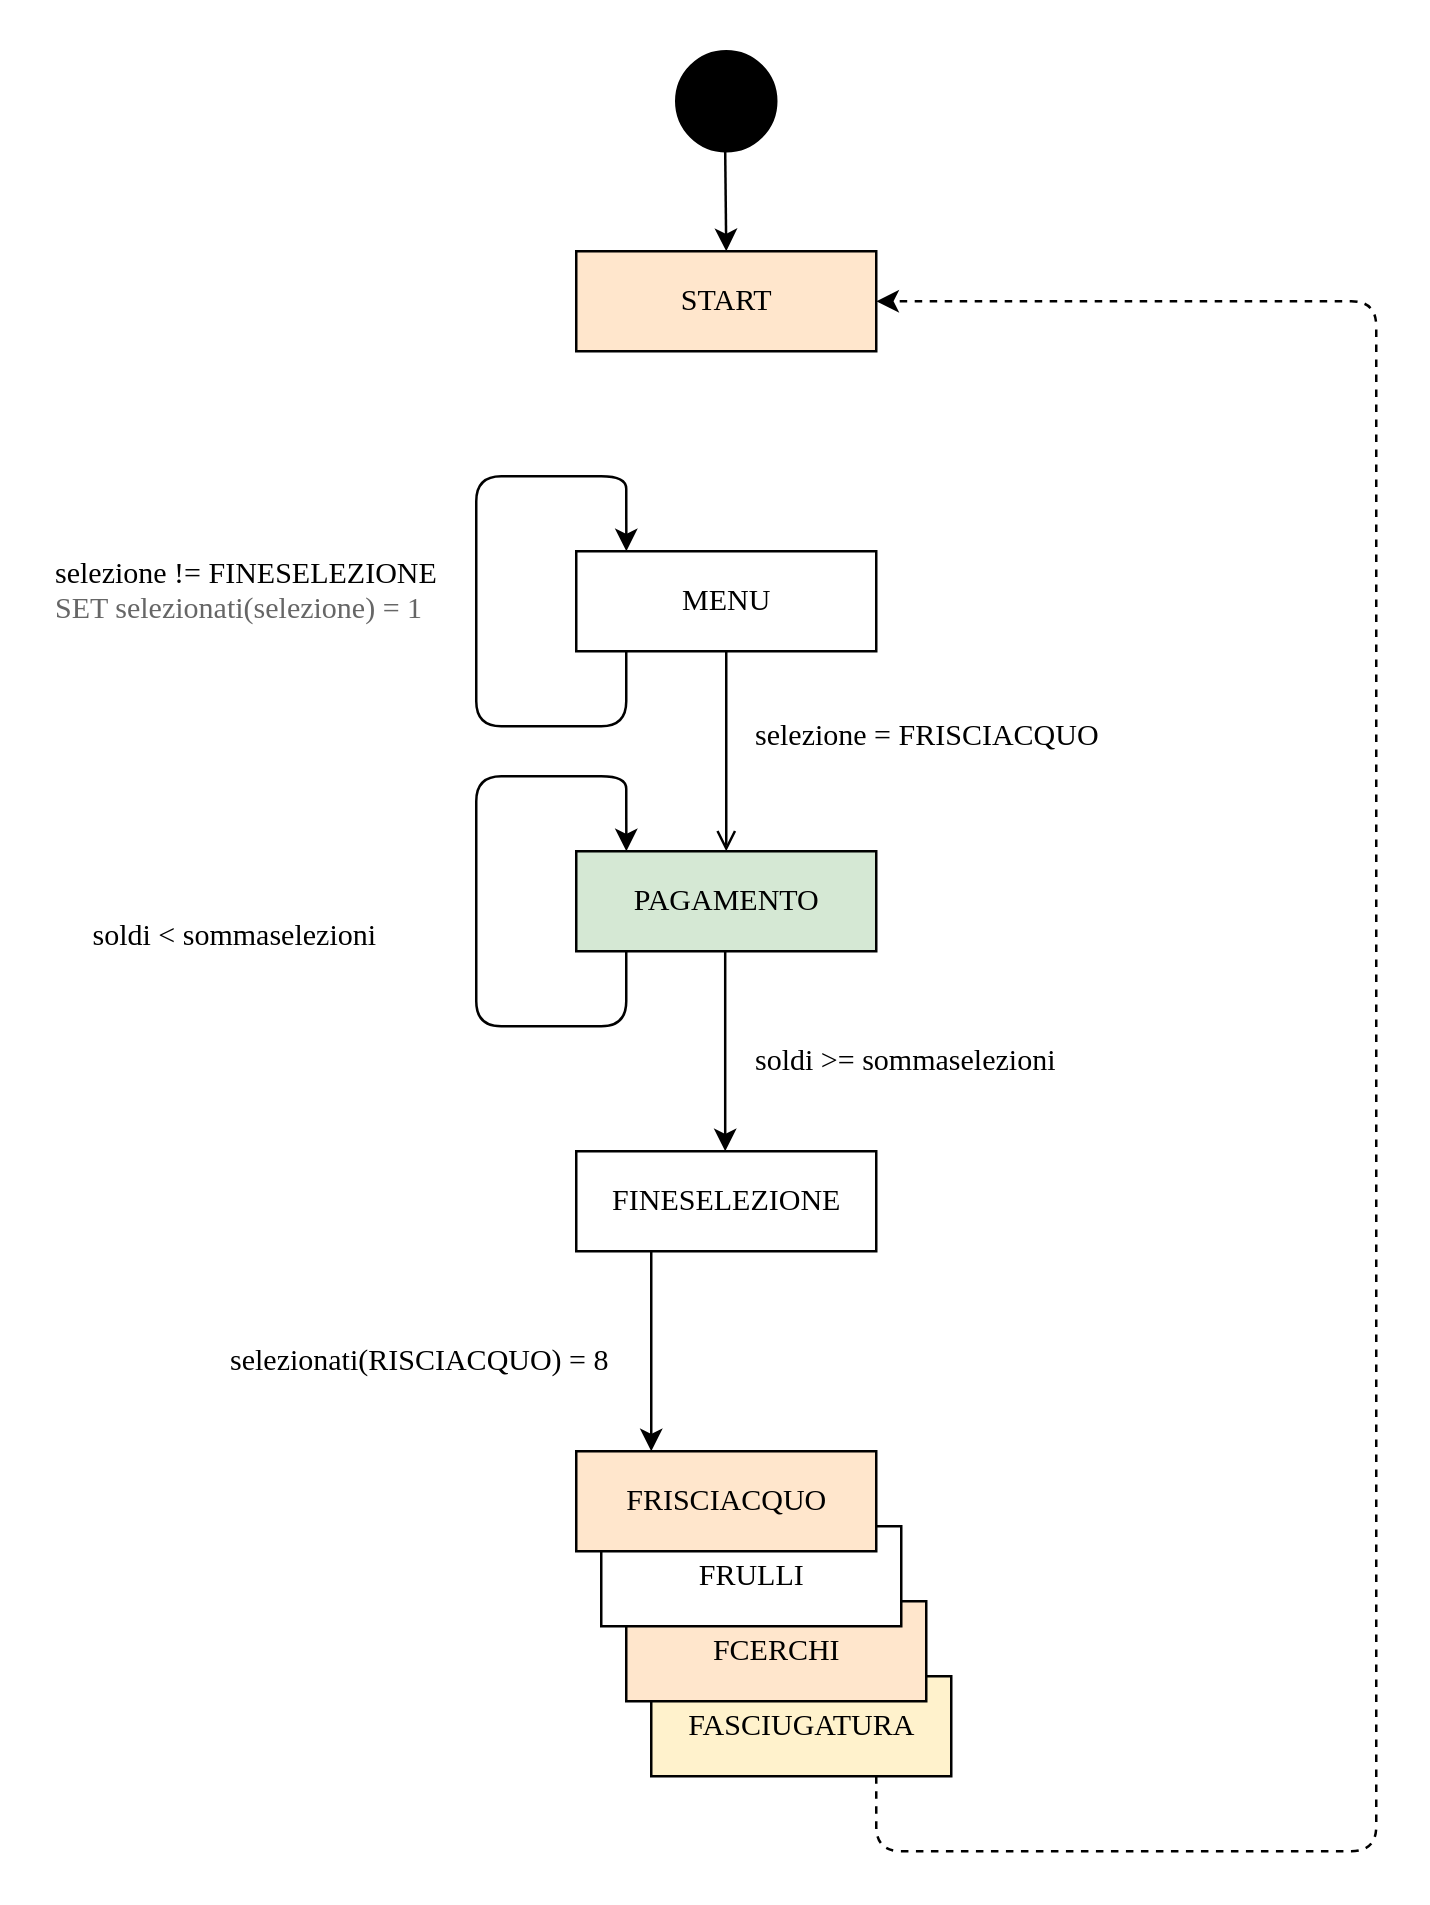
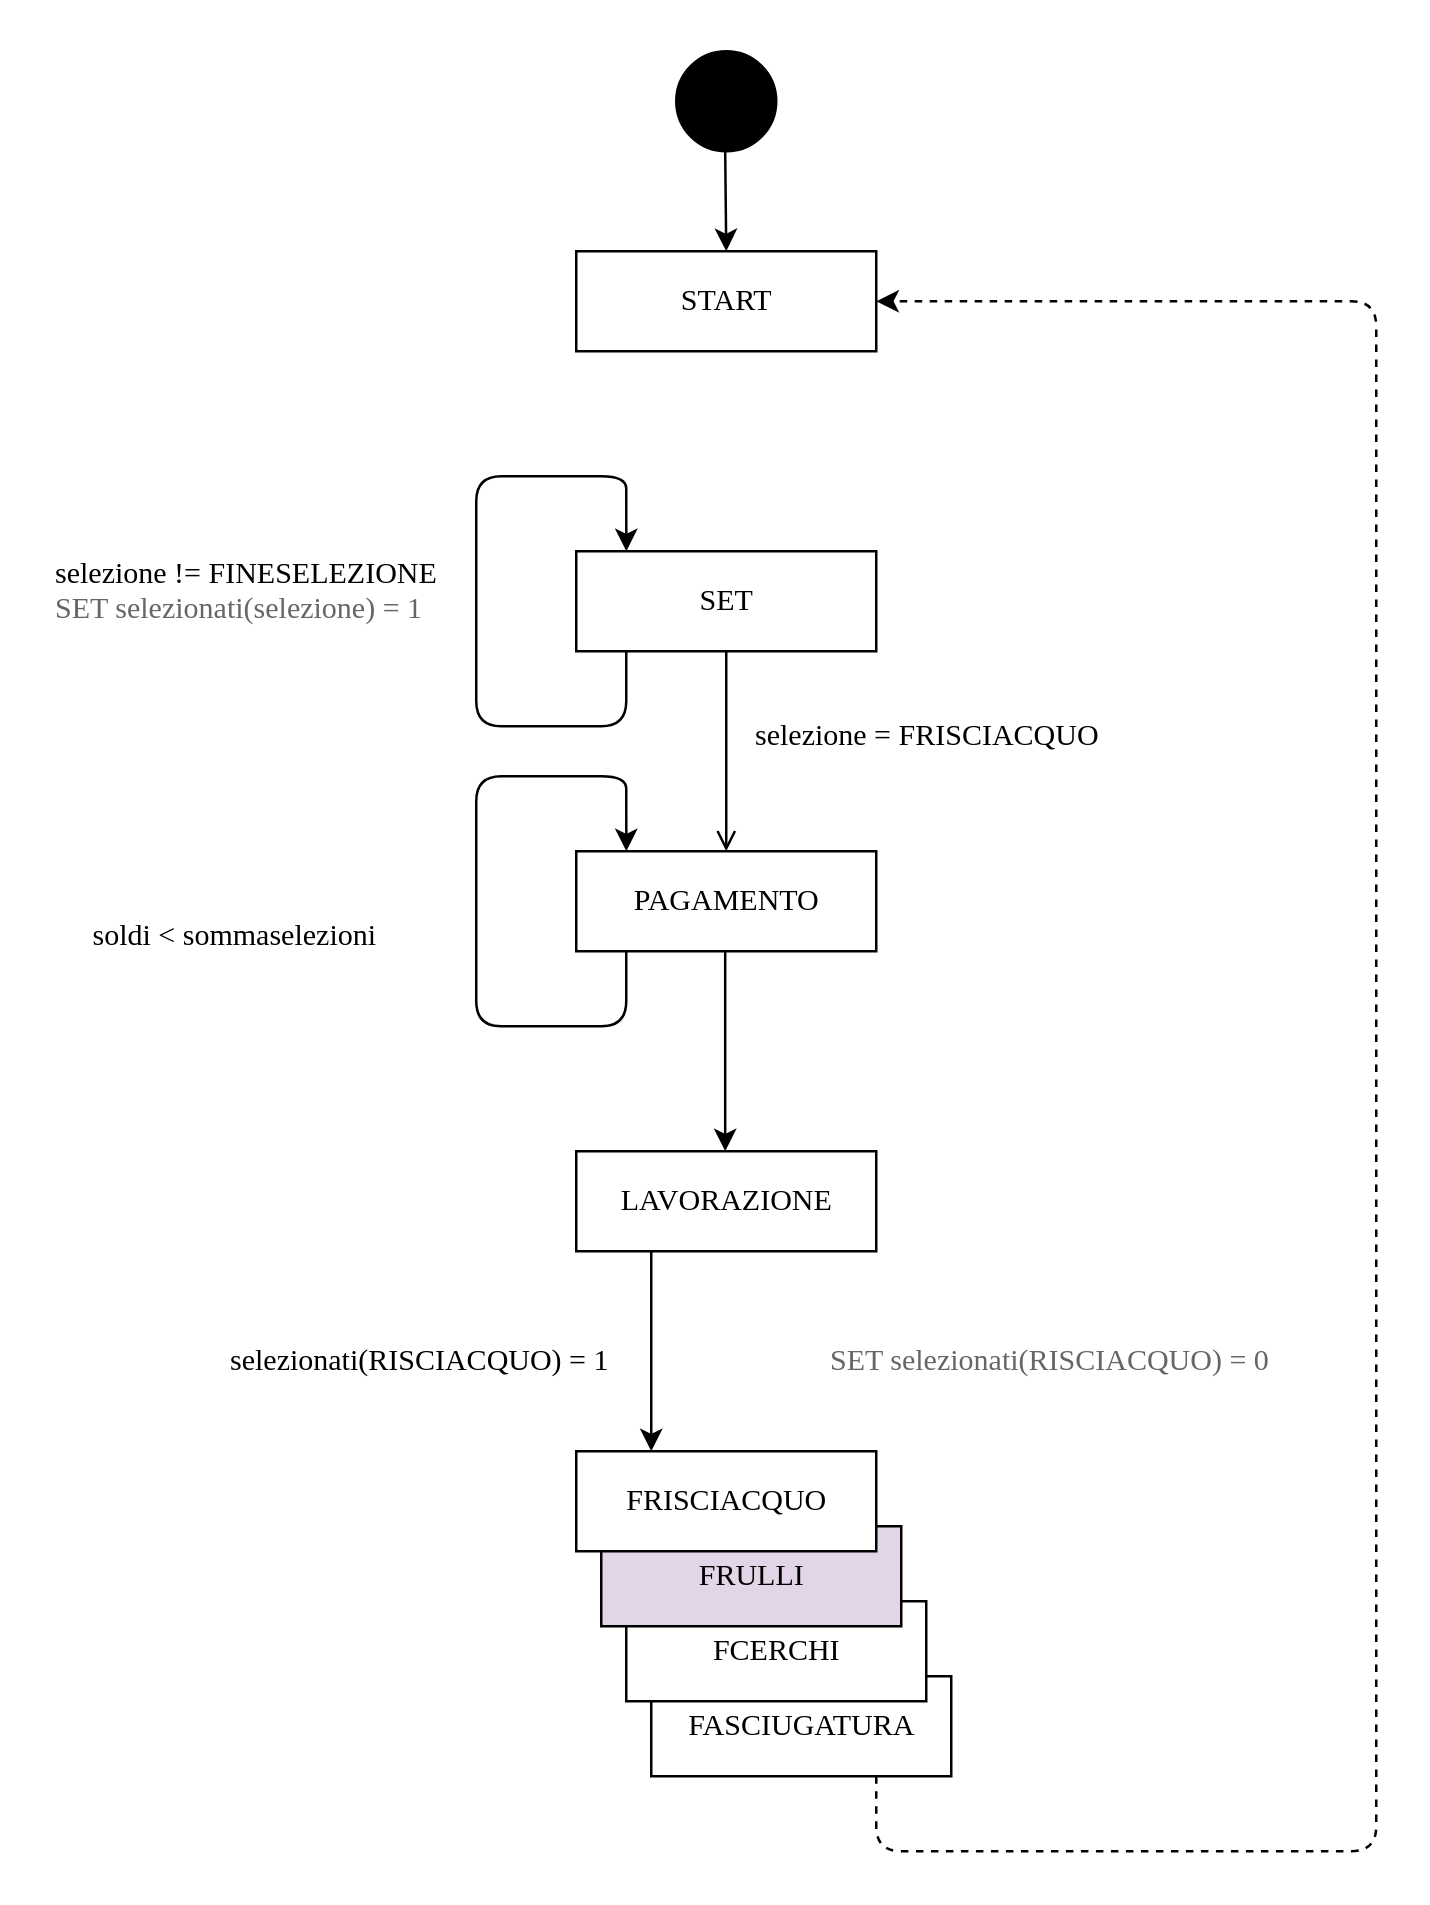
node "START": fillcolor #ffe6cc -> #ffffff
node "MENU": label "MENU" -> "SET"
node "PAGAMENTO": fillcolor #d5e8d4 -> #ffffff
node "soldi >= sommaselezioni": removed
node "FINESELEZIONE": label "FINESELEZIONE" -> "LAVORAZIONE"
node "selezionati(RISCIACQUO) = 8": label "selezionati(RISCIACQUO) = 8" -> "selezionati(RISCIACQUO) = 1"
node "SET selezionati(RISCIACQUO) = 0": added
node "FRISCIACQUO": fillcolor #ffe6cc -> #ffffff
node "FRULLI": fillcolor #ffffff -> #e1d5e7
node "FCERCHI": fillcolor #ffe6cc -> #ffffff
node "FASCIUGATURA": fillcolor #fff2cc -> #ffffff
